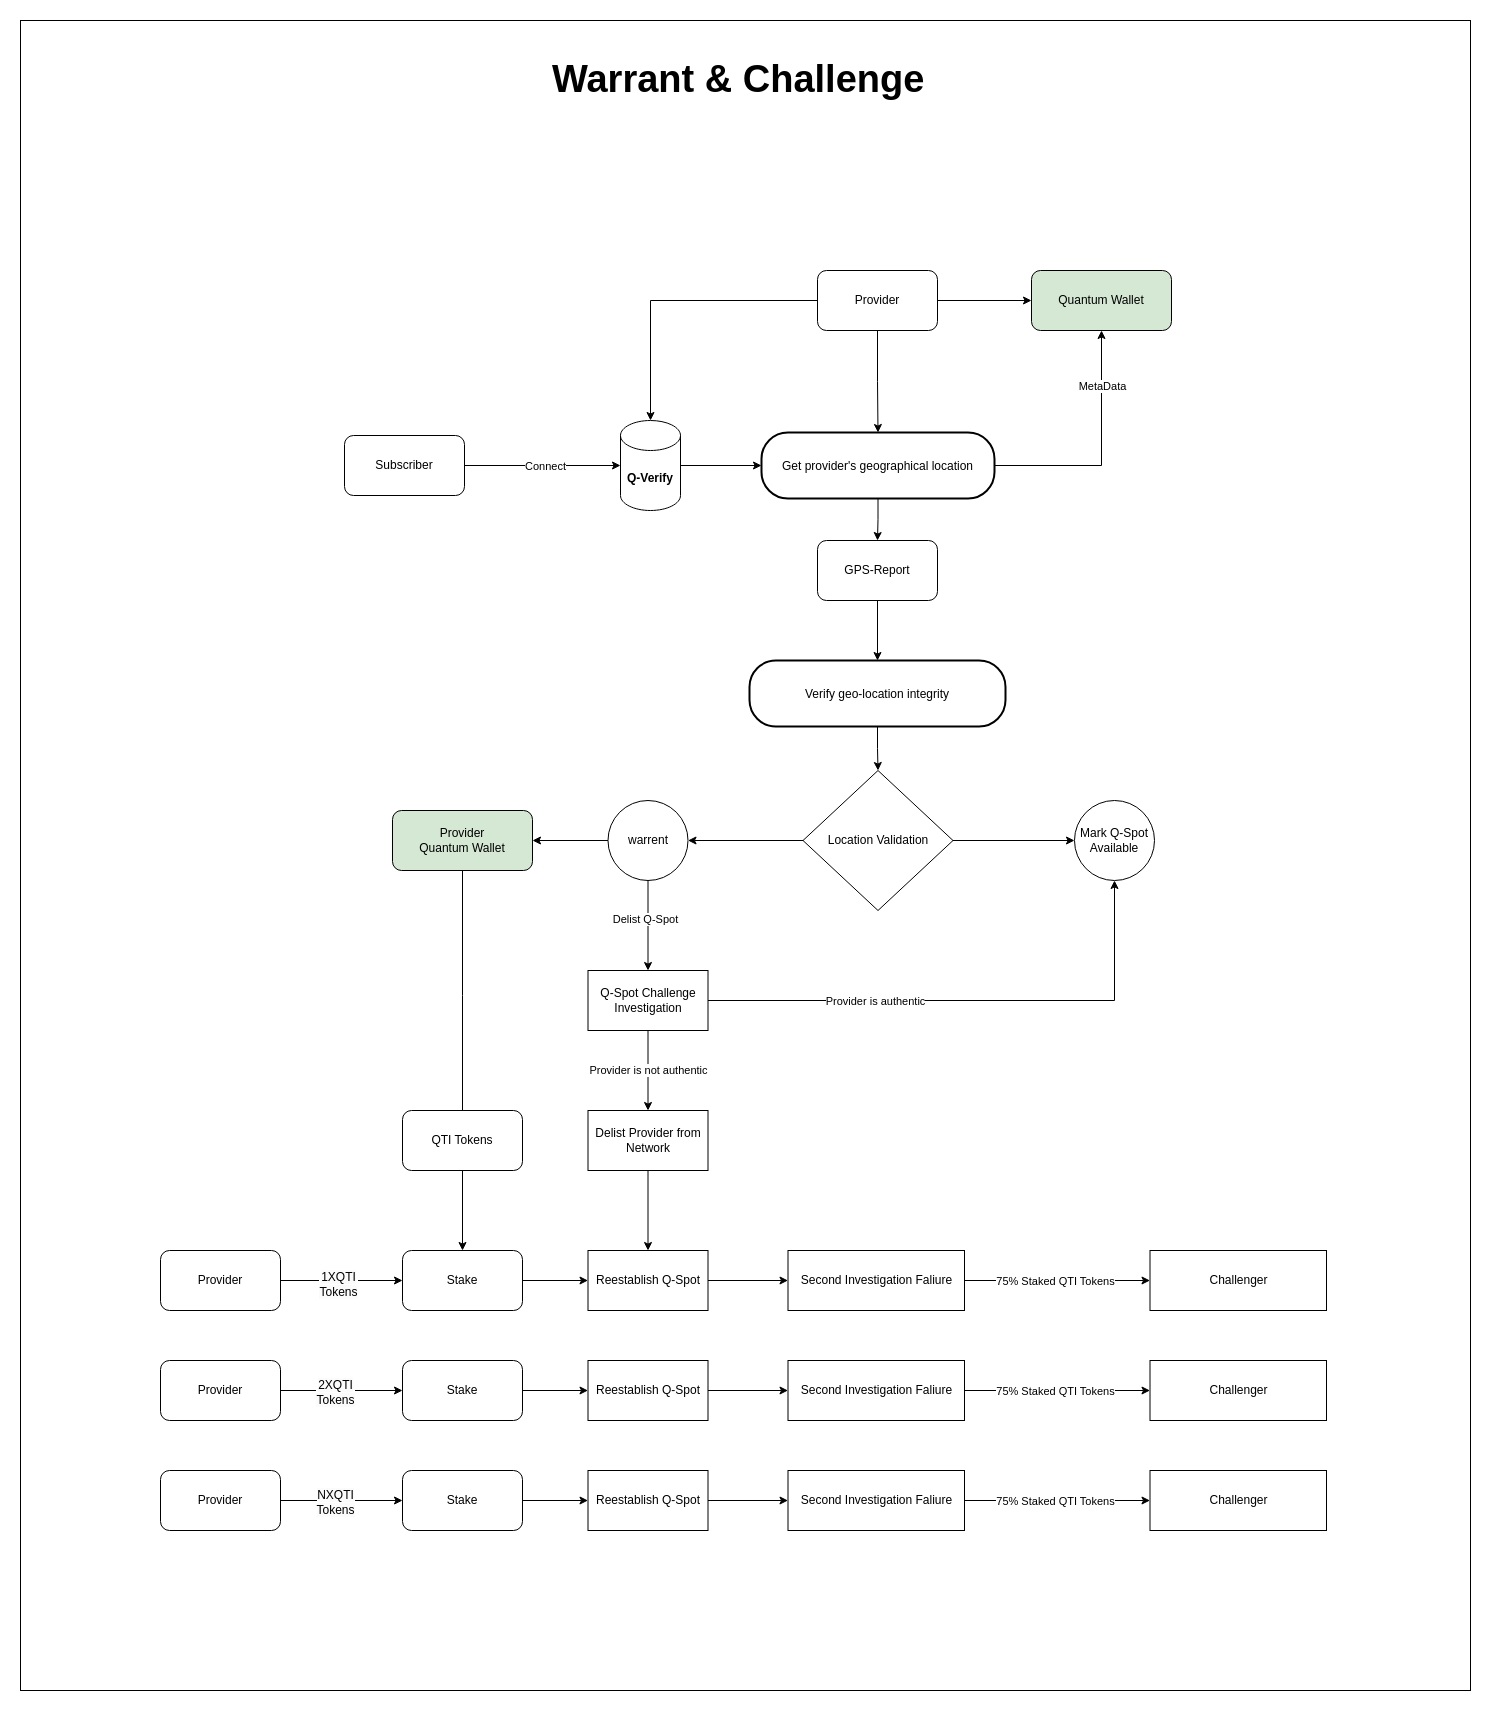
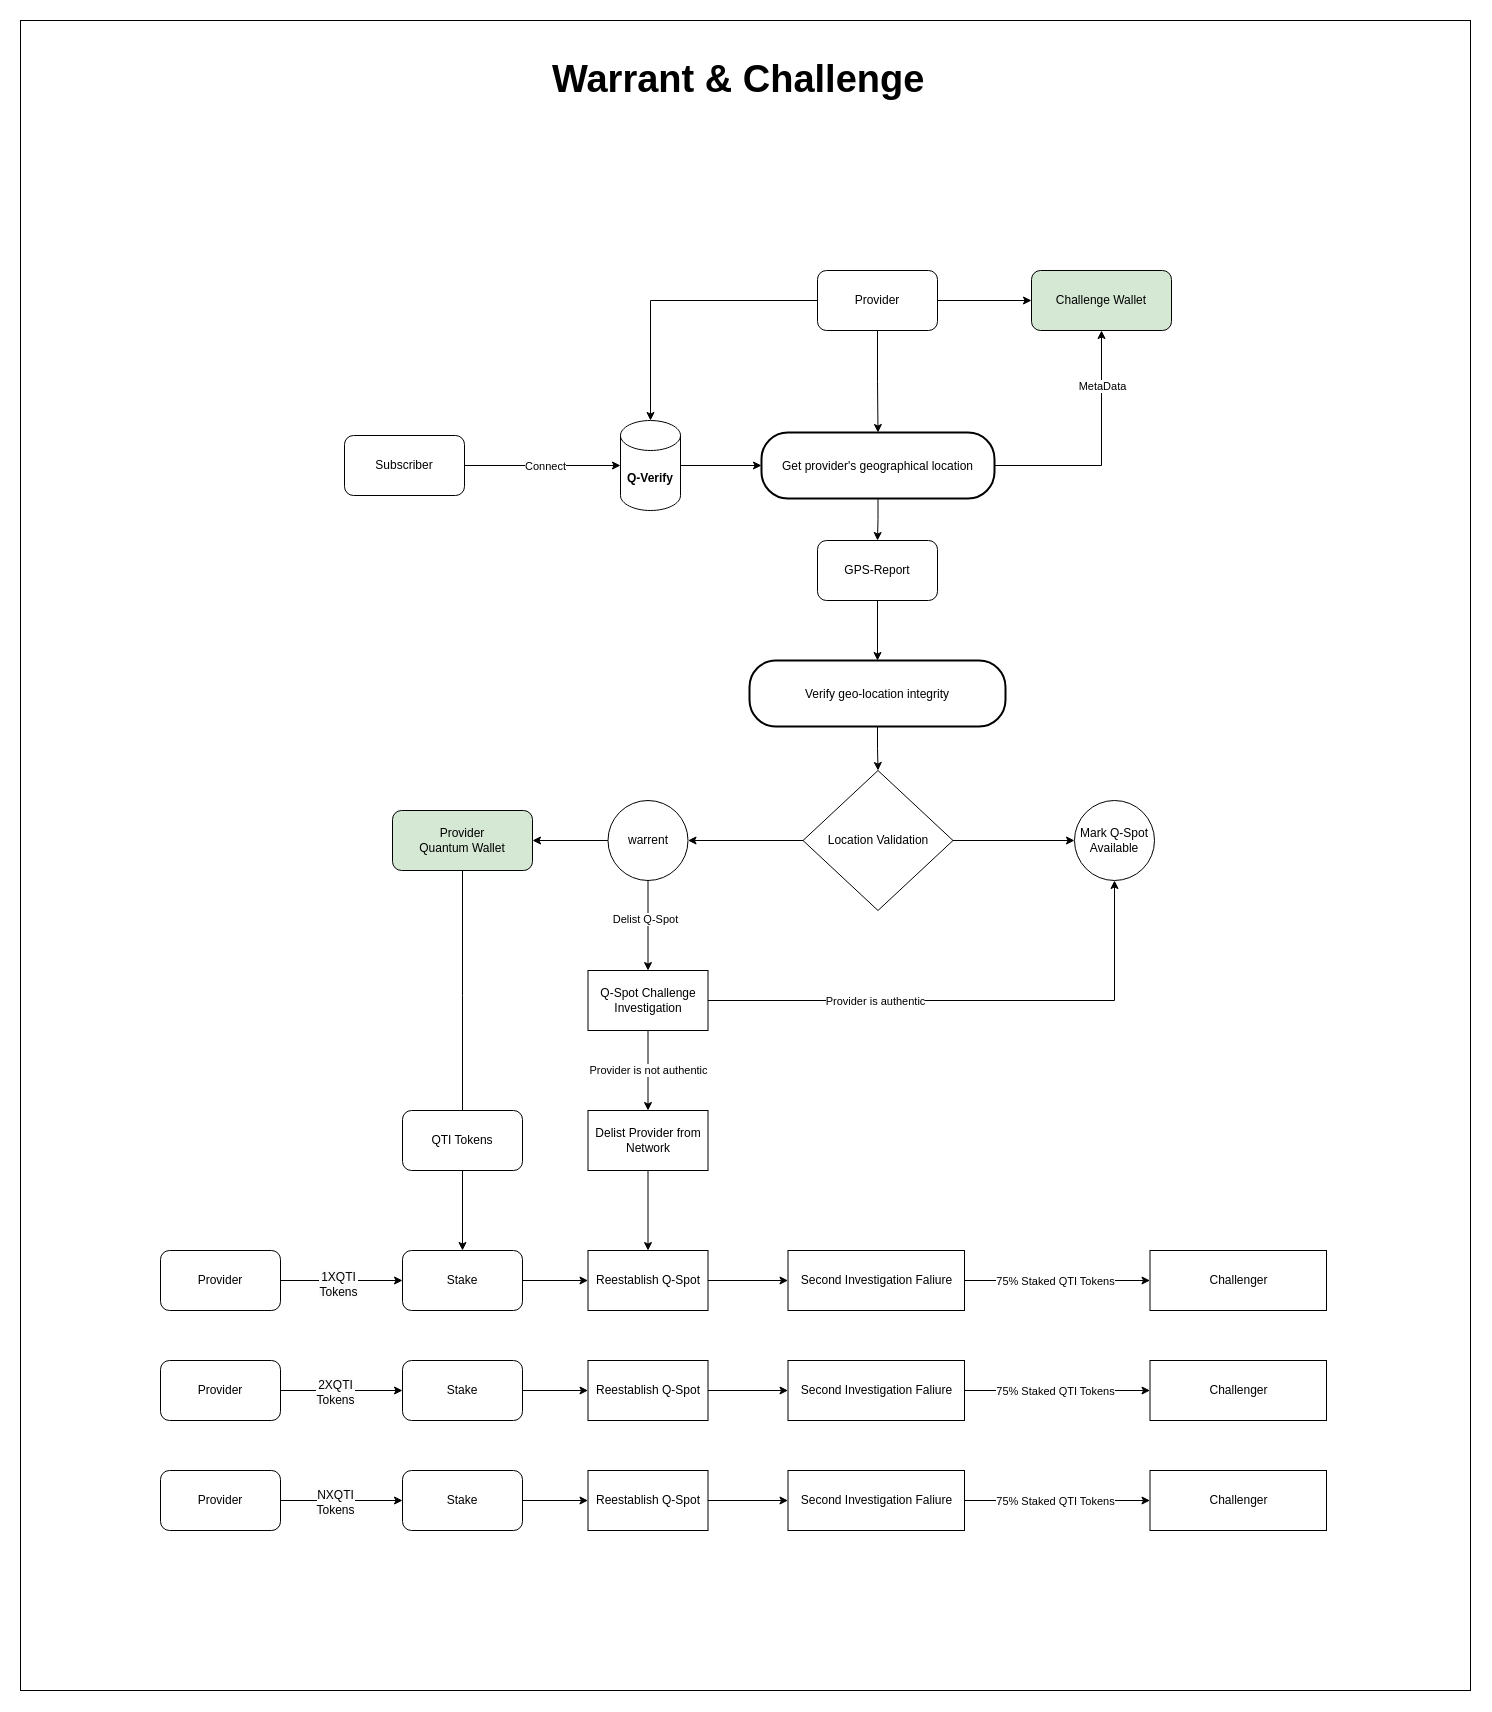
node "Quantum Wallet": label "Quantum Wallet" -> "Challenge Wallet"
